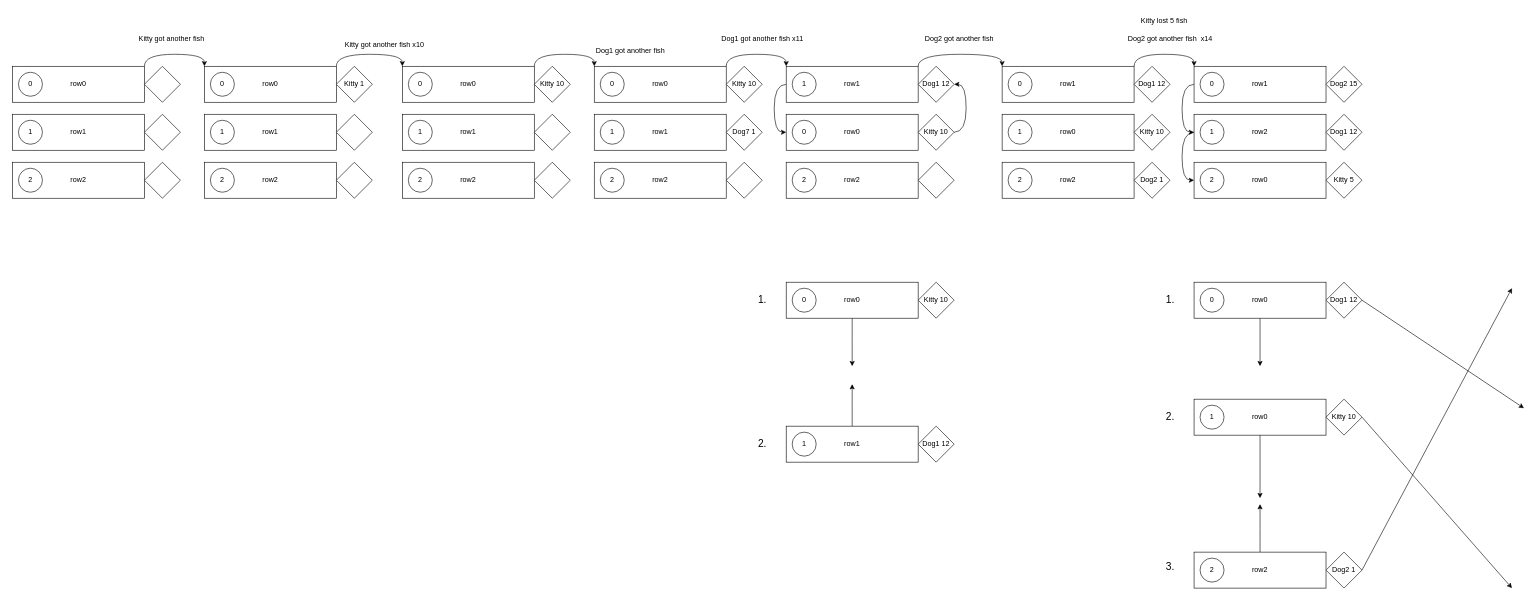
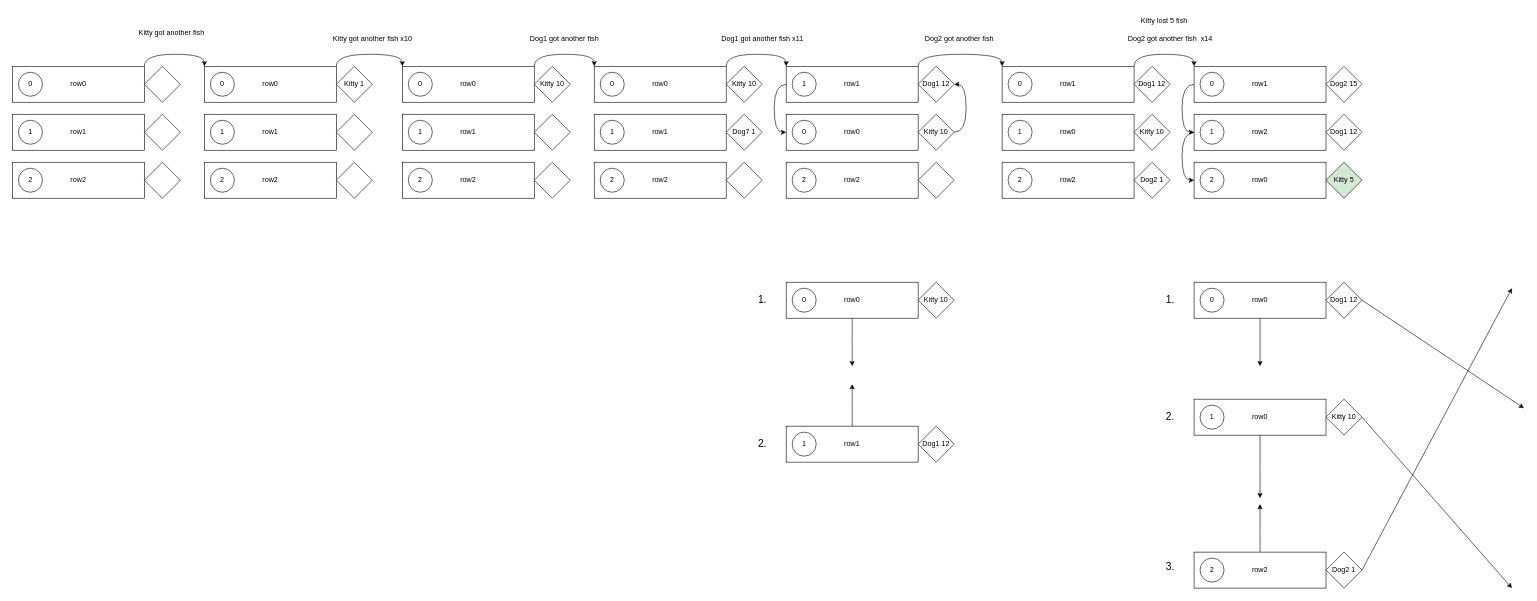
node "Kitty got another fish": moved (171, 39) -> (171, 33)
node "Kitty got another fish x10": moved (384, 45) -> (372, 39)
node "Dog1 got another fish": moved (630, 51) -> (564, 39)
node "Kitty 5": fillcolor #ffffff -> #d5e8d4
